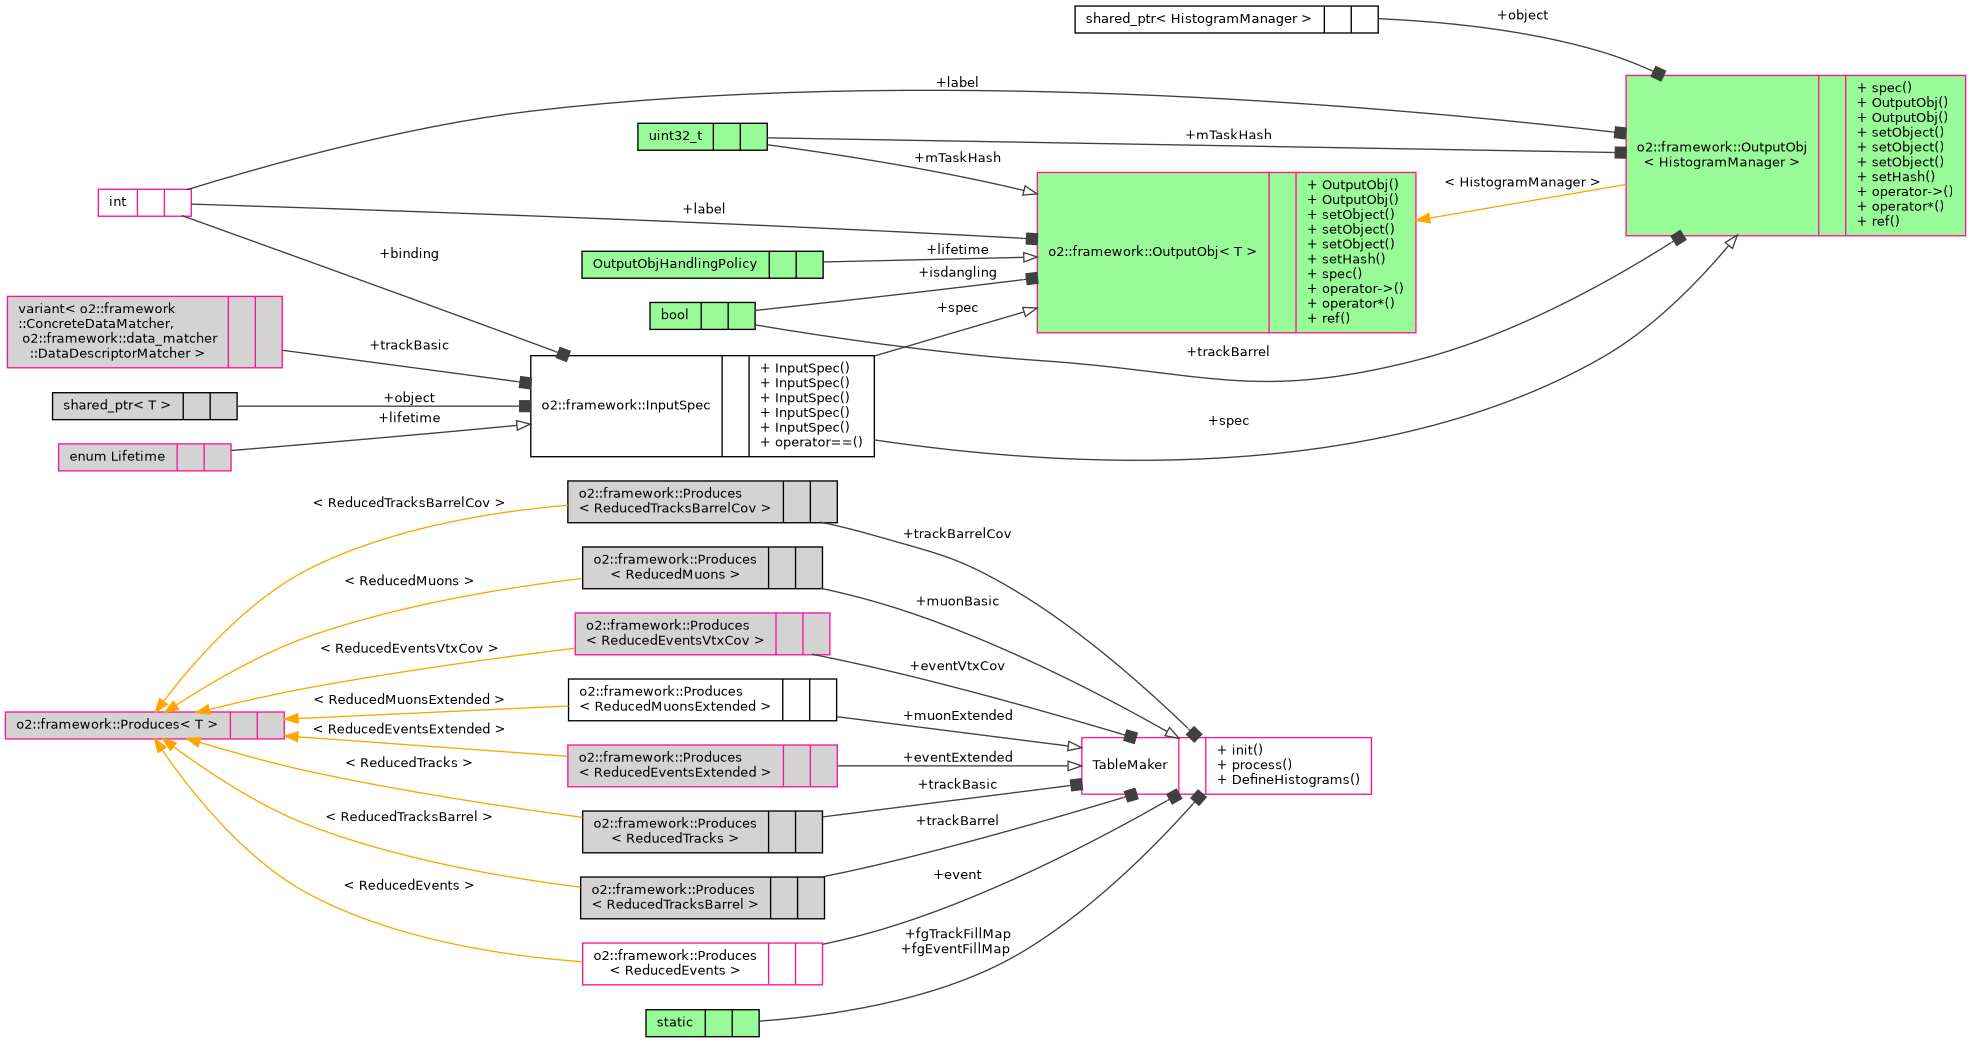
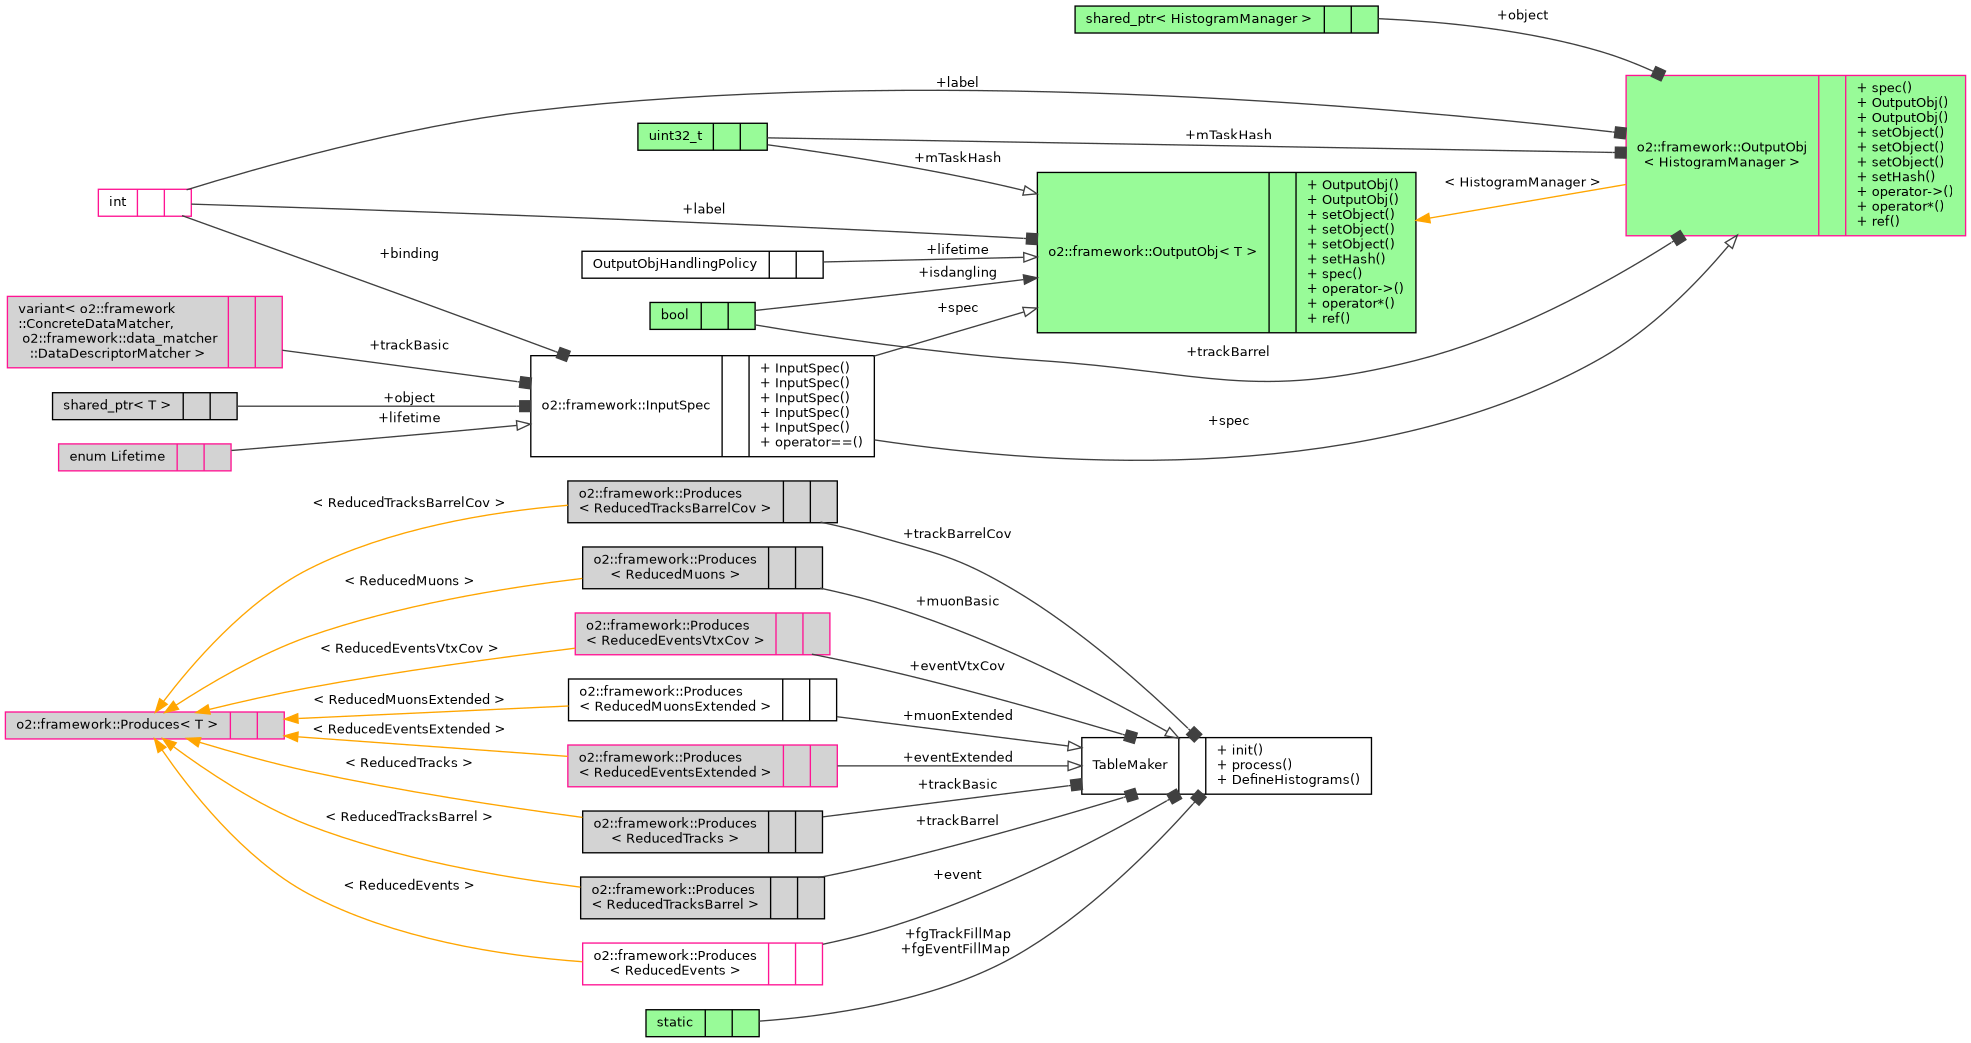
node "shared_ptr< HistogramManager >": fillcolor white -> palegreen
node "o2::framework::OutputObj< T >": color deeppink -> black
node "OutputObjHandlingPolicy": fillcolor palegreen -> white
edge "bool" -> "o2::framework::OutputObj< T >": arrowhead box -> normal
node "TableMaker": color deeppink -> black
